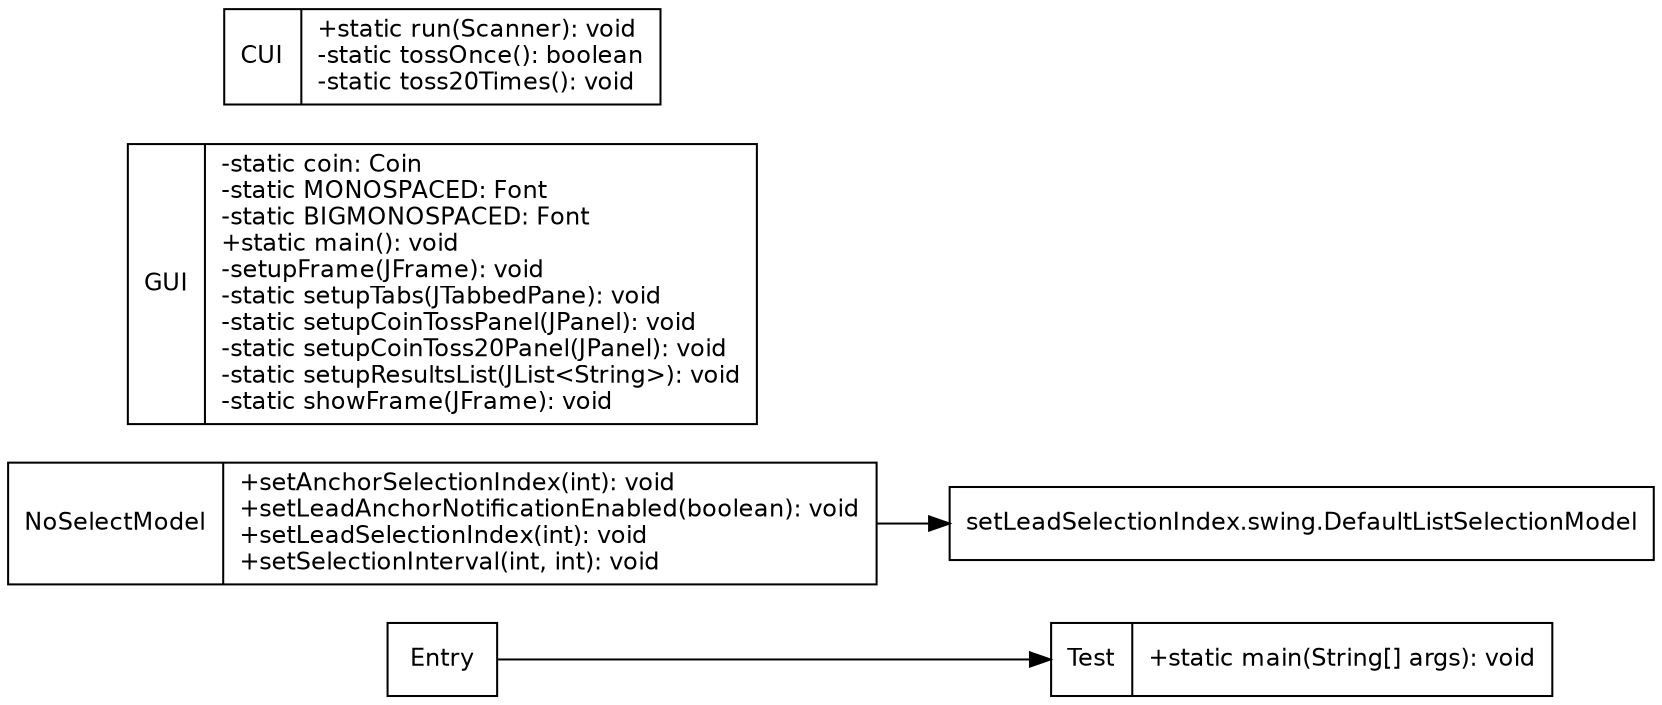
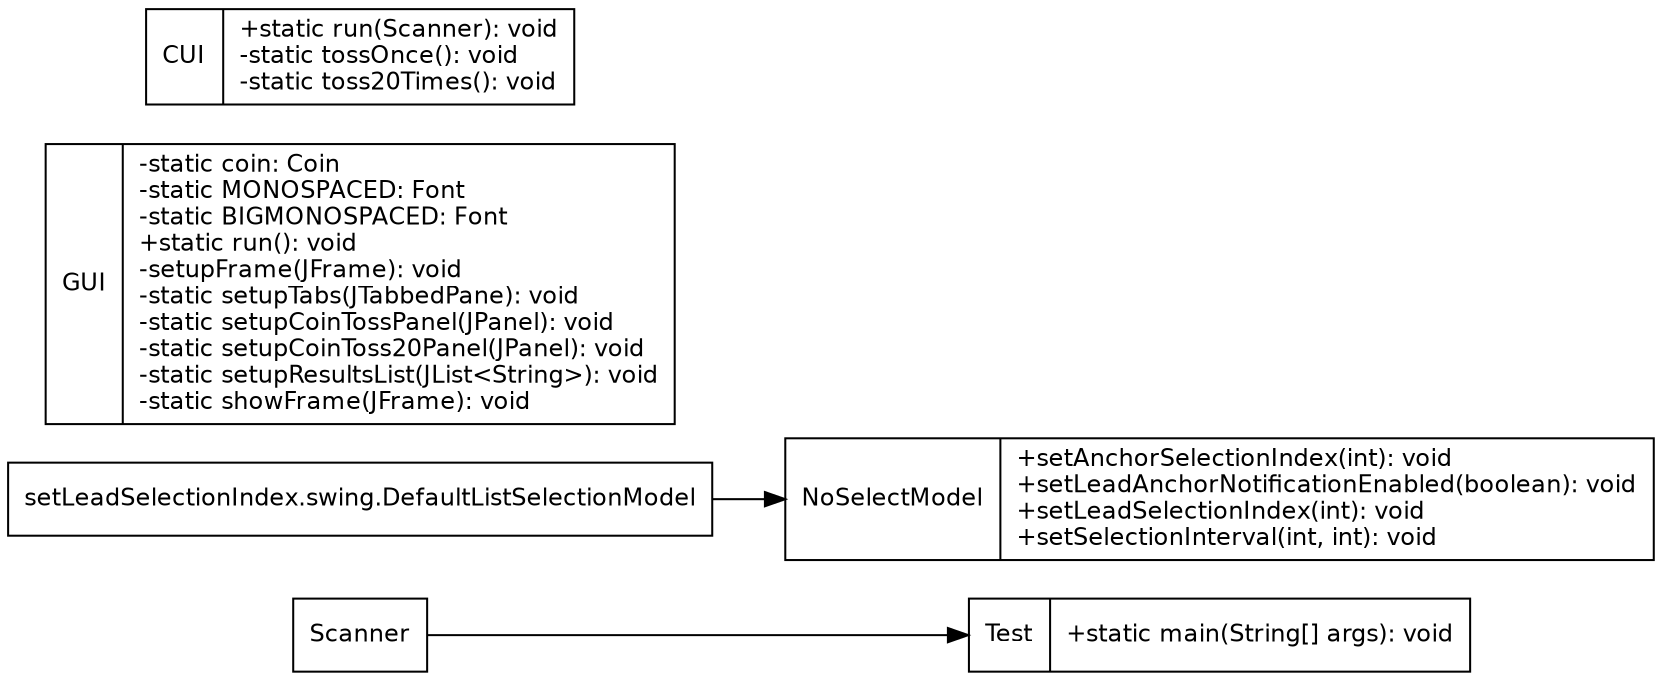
node "CUI": text "-static tossOnce(): boolean" -> "-static tossOnce(): void"
node "GUI": text "+static main(): void" -> "+static run(): void"
edge "NoSelectModel" -> "setLeadSelectionIndex.swing.DefaultListSelectionModel": reversed
node "Entry": label "Entry" -> "Scanner"
